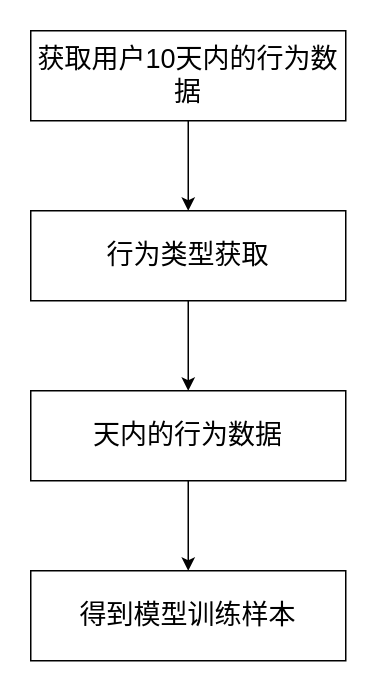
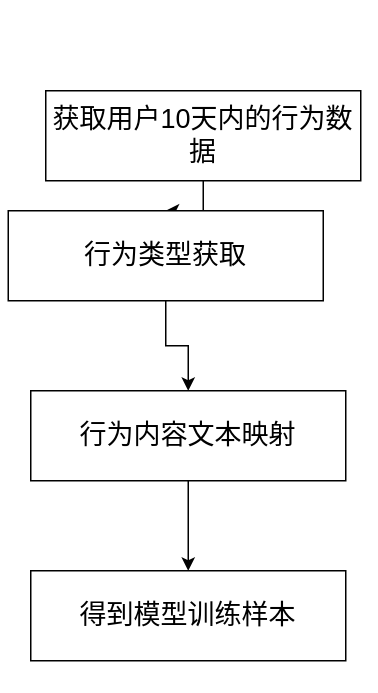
node "获取用户10天内的行为数据": moved (188, 76) -> (203, 136)
node "行为类型获取": moved (188, 256) -> (166, 256)
node "天内的行为数据": label "天内的行为数据" -> "行为内容文本映射"
